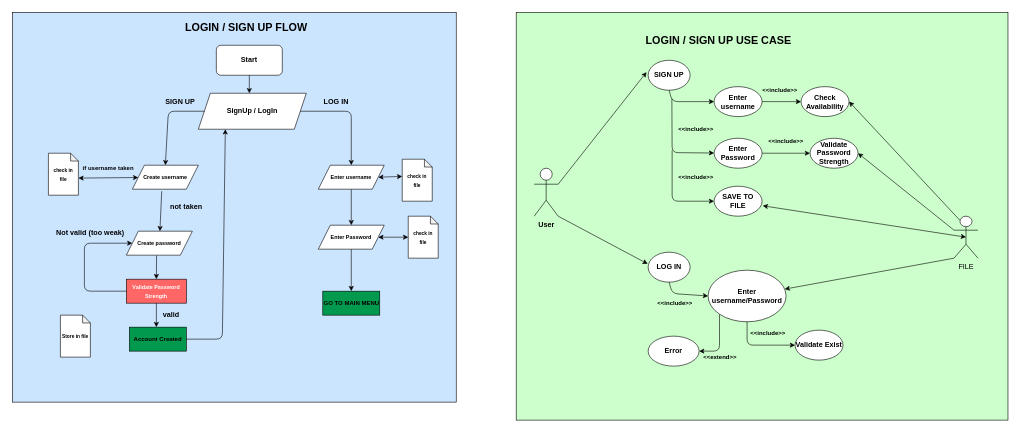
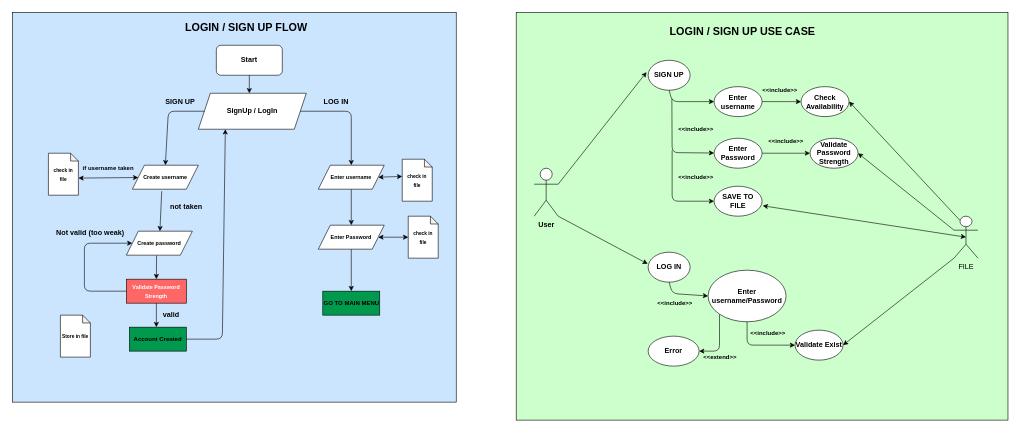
node "LOGIN / SIGN UP USE CASE": moved (719, 41) -> (743, 32)
edge "FILE" -> "Enter username/Password": now "FILE" -> "Validate Exist"
